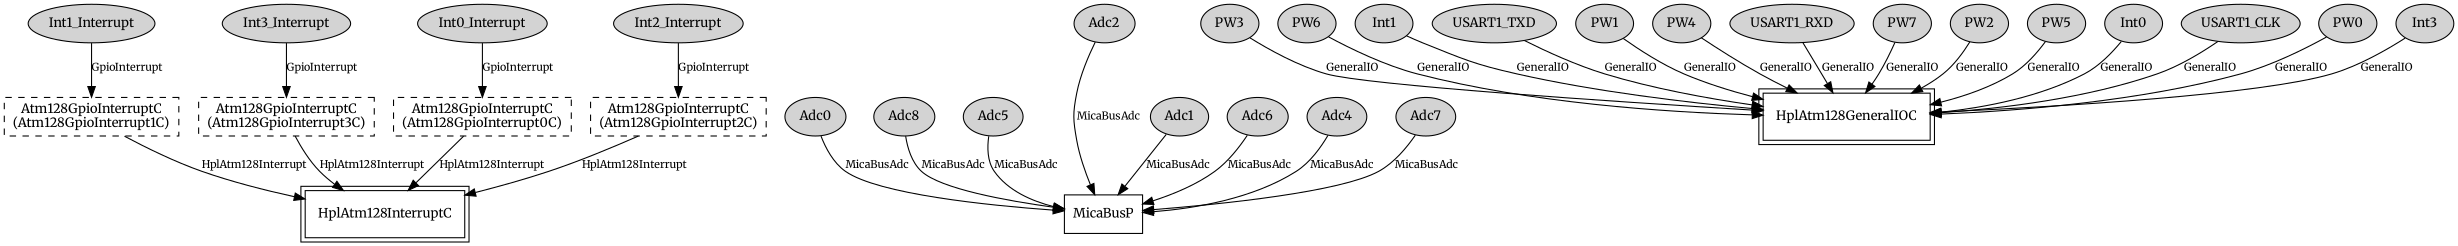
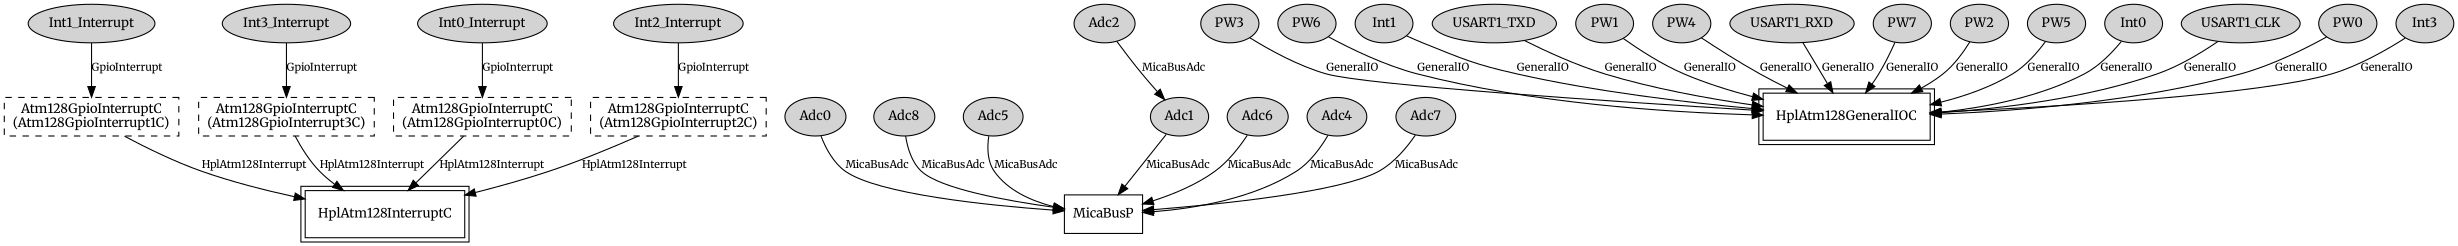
edge "Adc2" -> "MicaBusP": now "Adc2" -> "Adc1"
